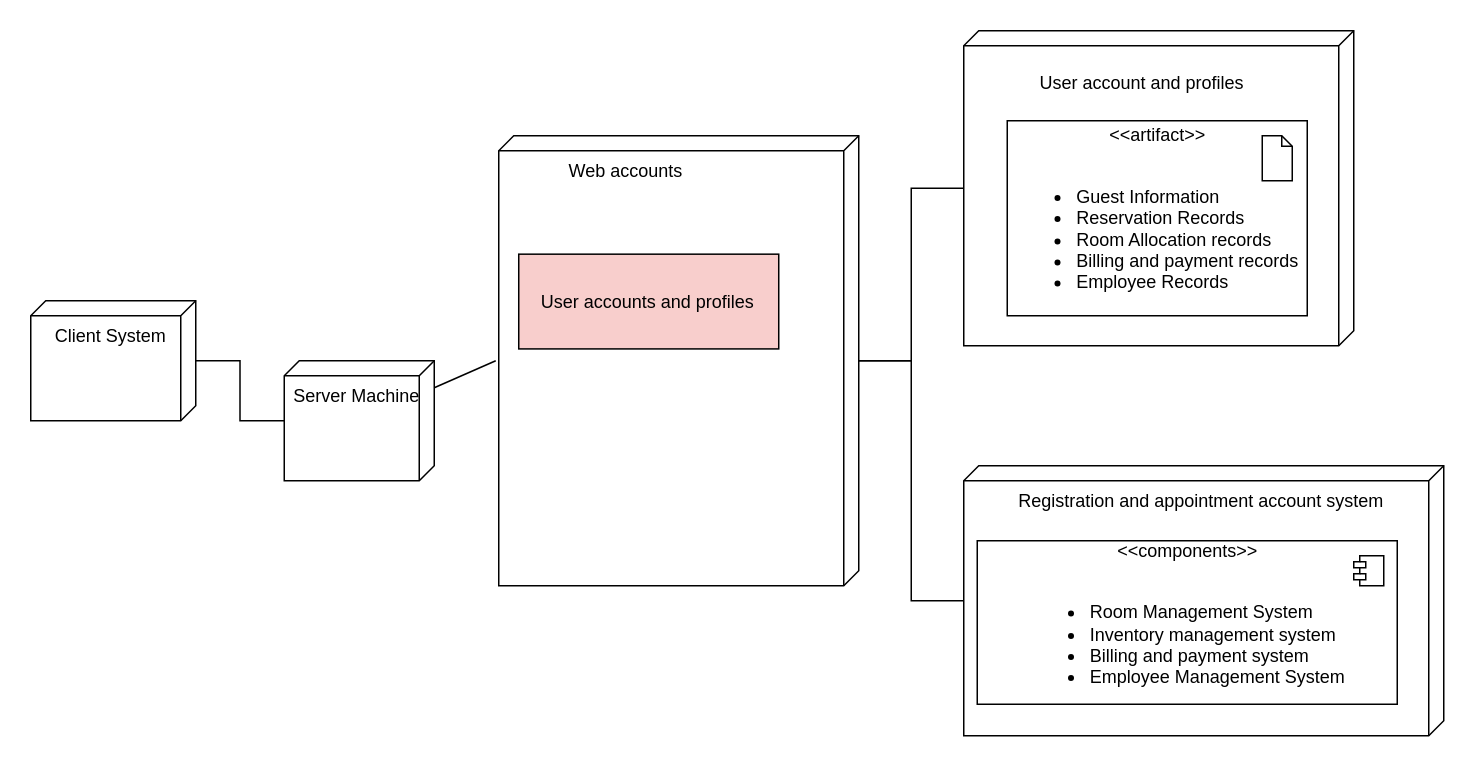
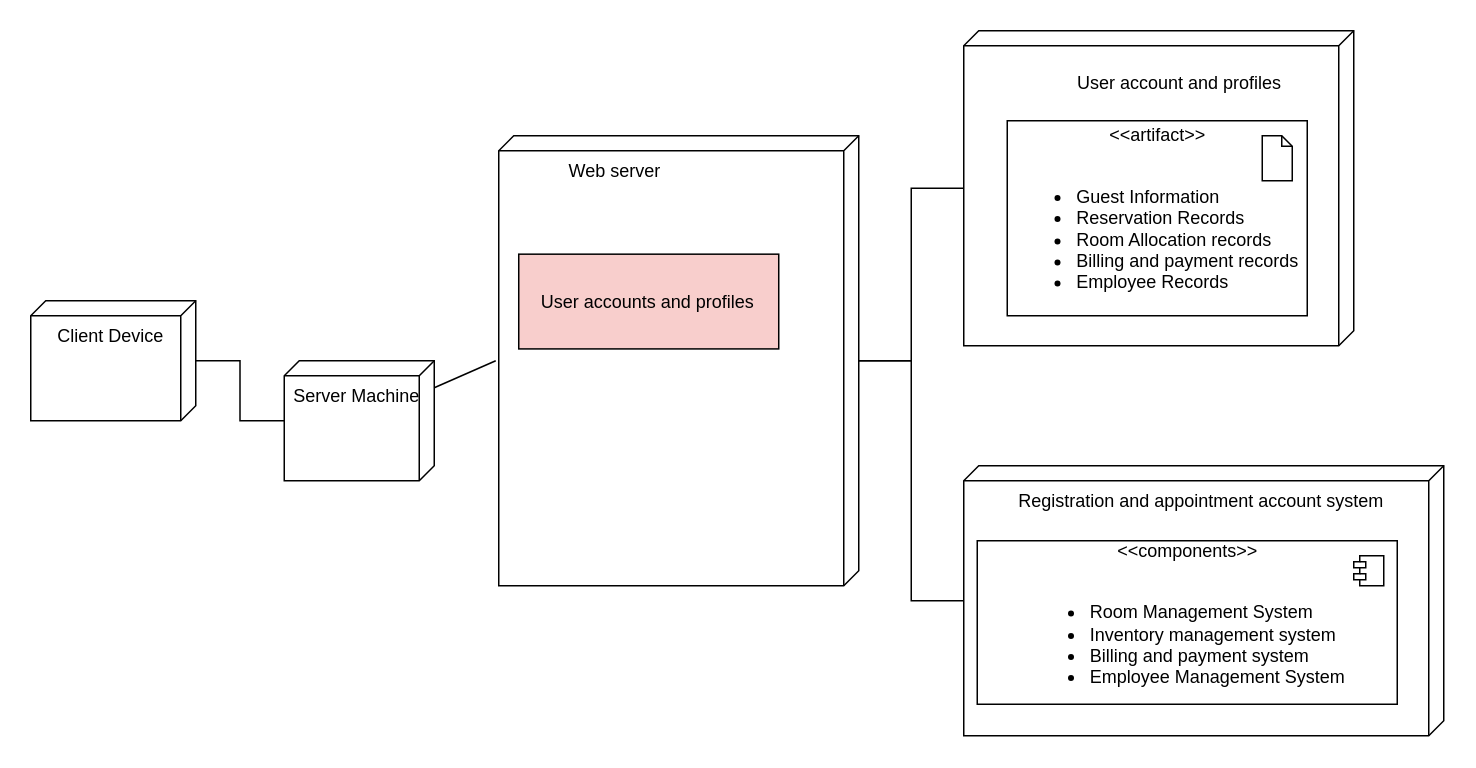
node "User account and profiles": moved (1142, 83) -> (1180, 83)
node "Web accounts": label "Web accounts" -> "Web server"
node "Client System": label "Client System" -> "Client Device"
